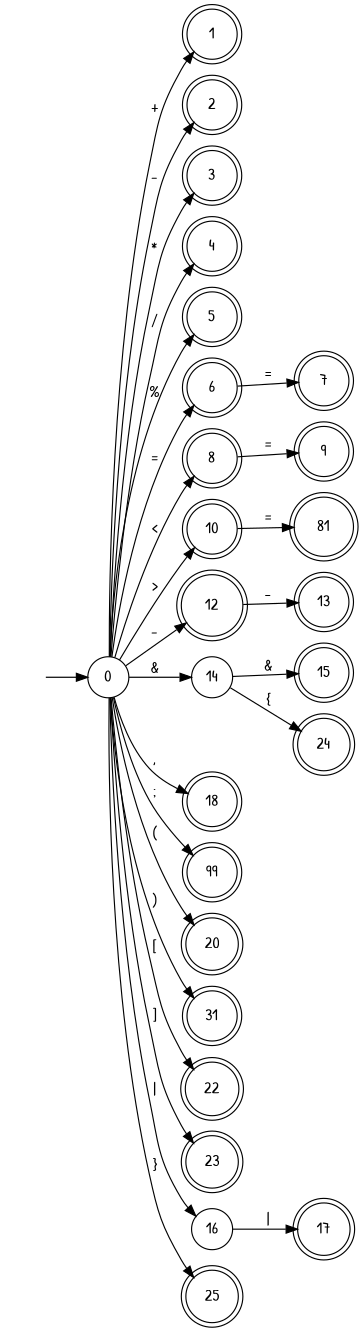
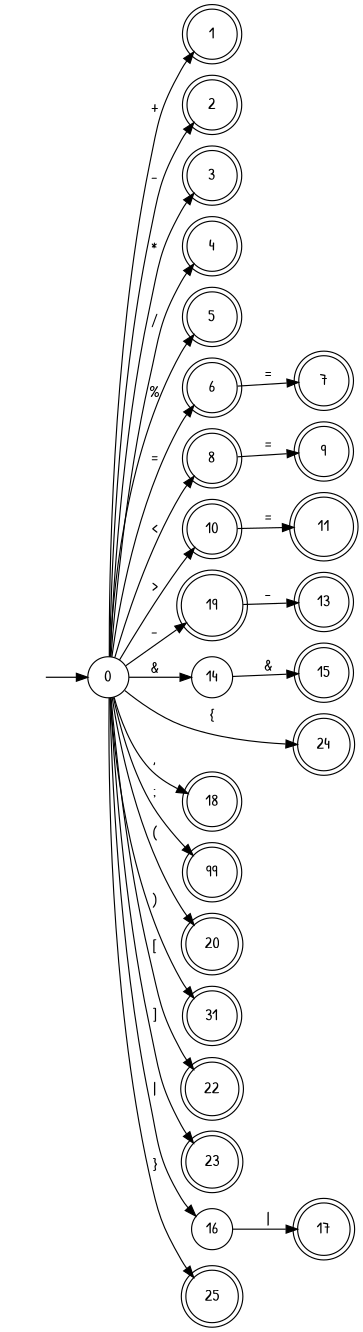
node "81": label "81" -> "11"
node "12": label "12" -> "19"
edge "14" -> "24": now "0" -> "24"
